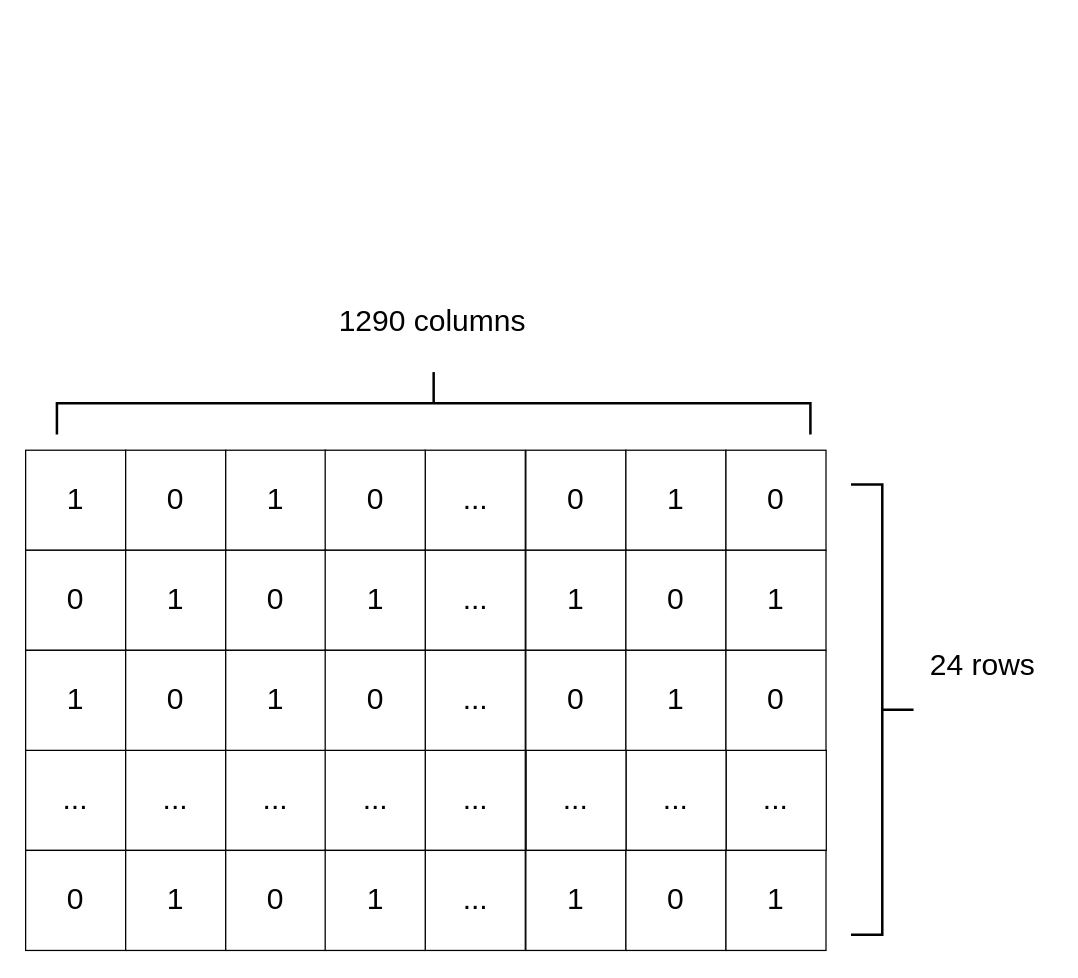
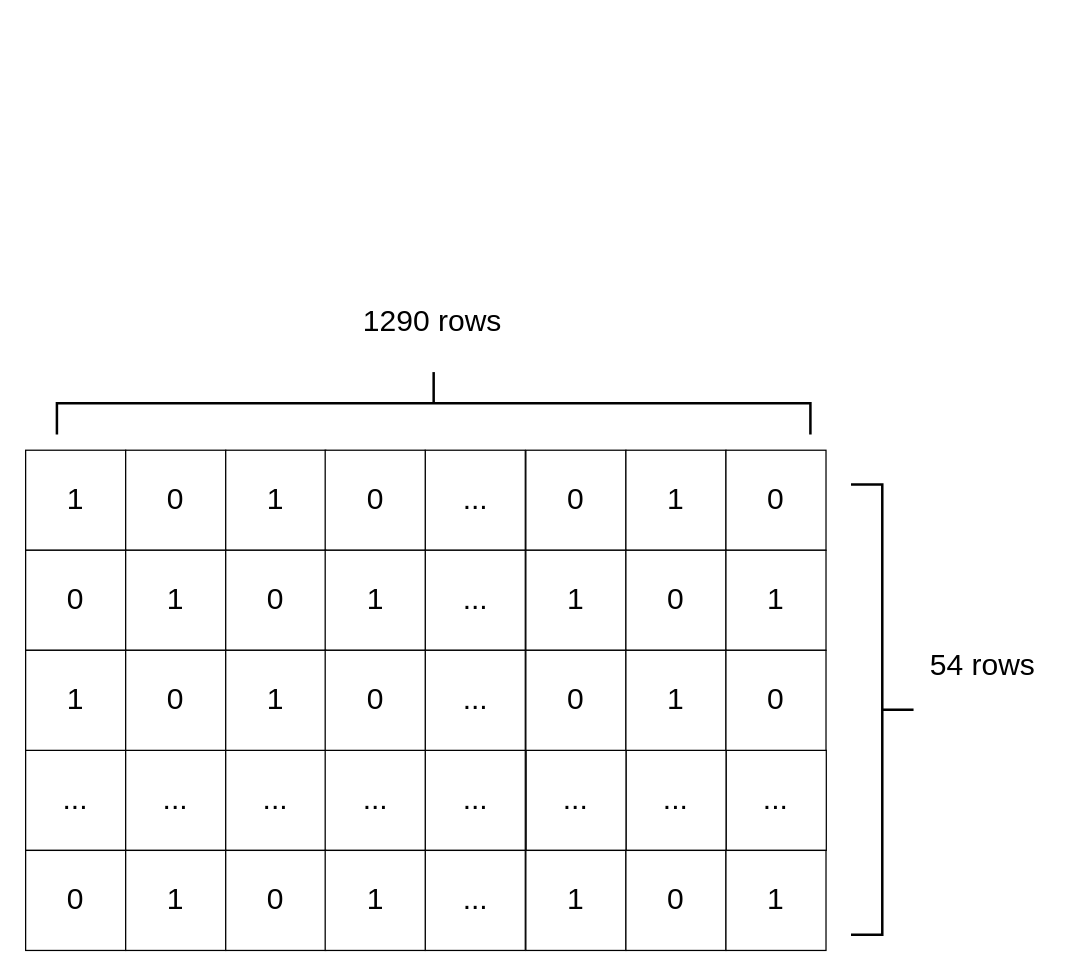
node "1290 columns": label "1290 columns" -> "1290 rows"
node "24 rows": label "24 rows" -> "54 rows"
